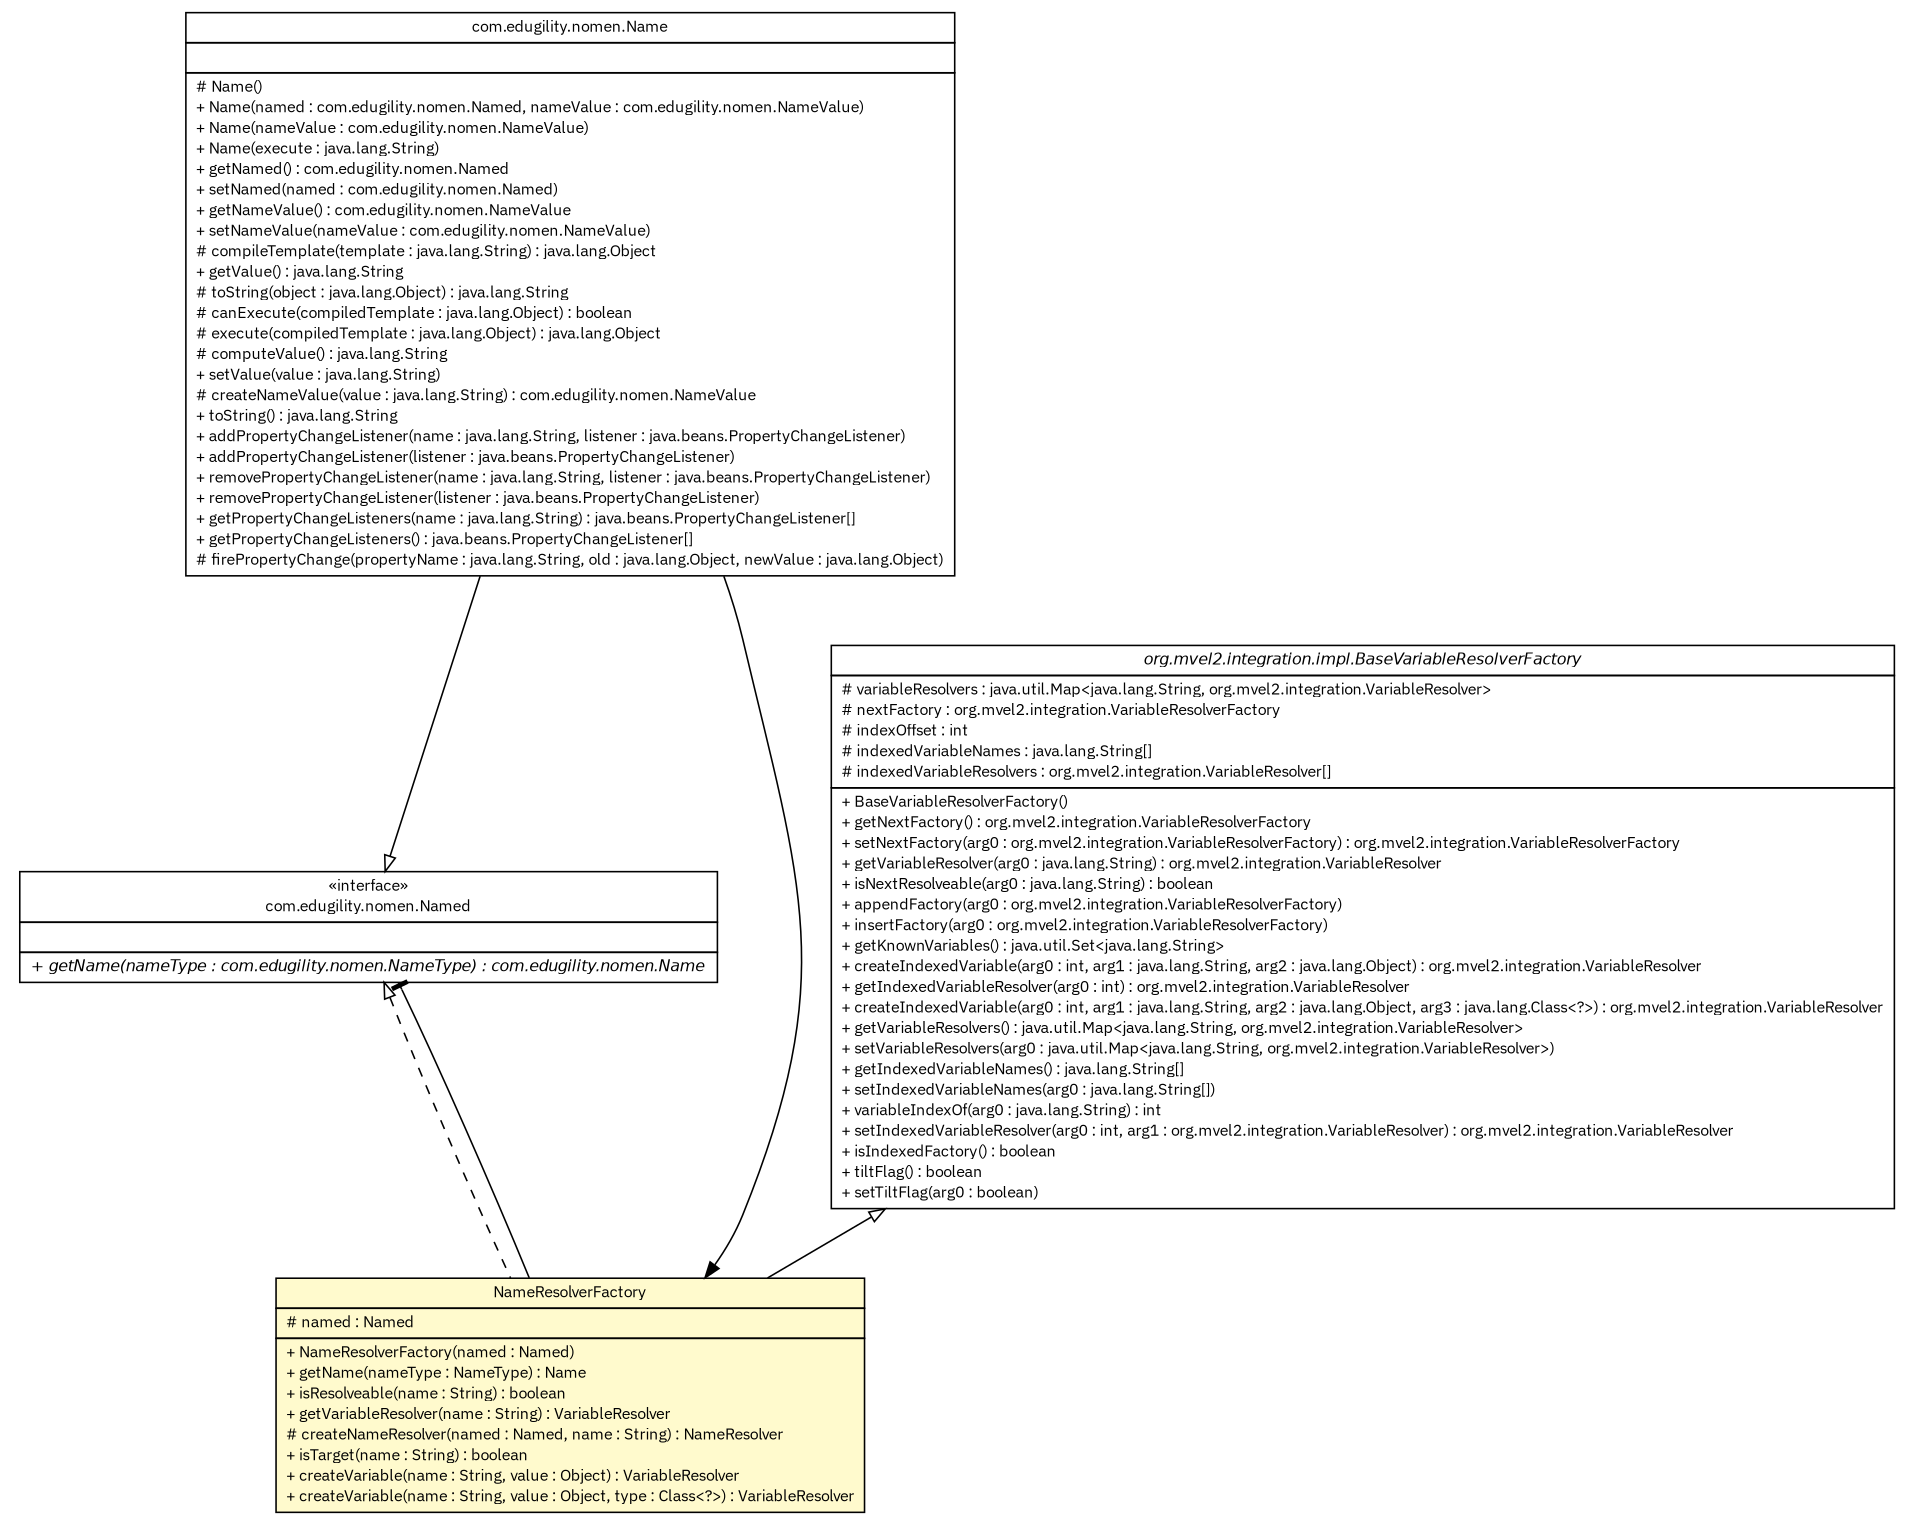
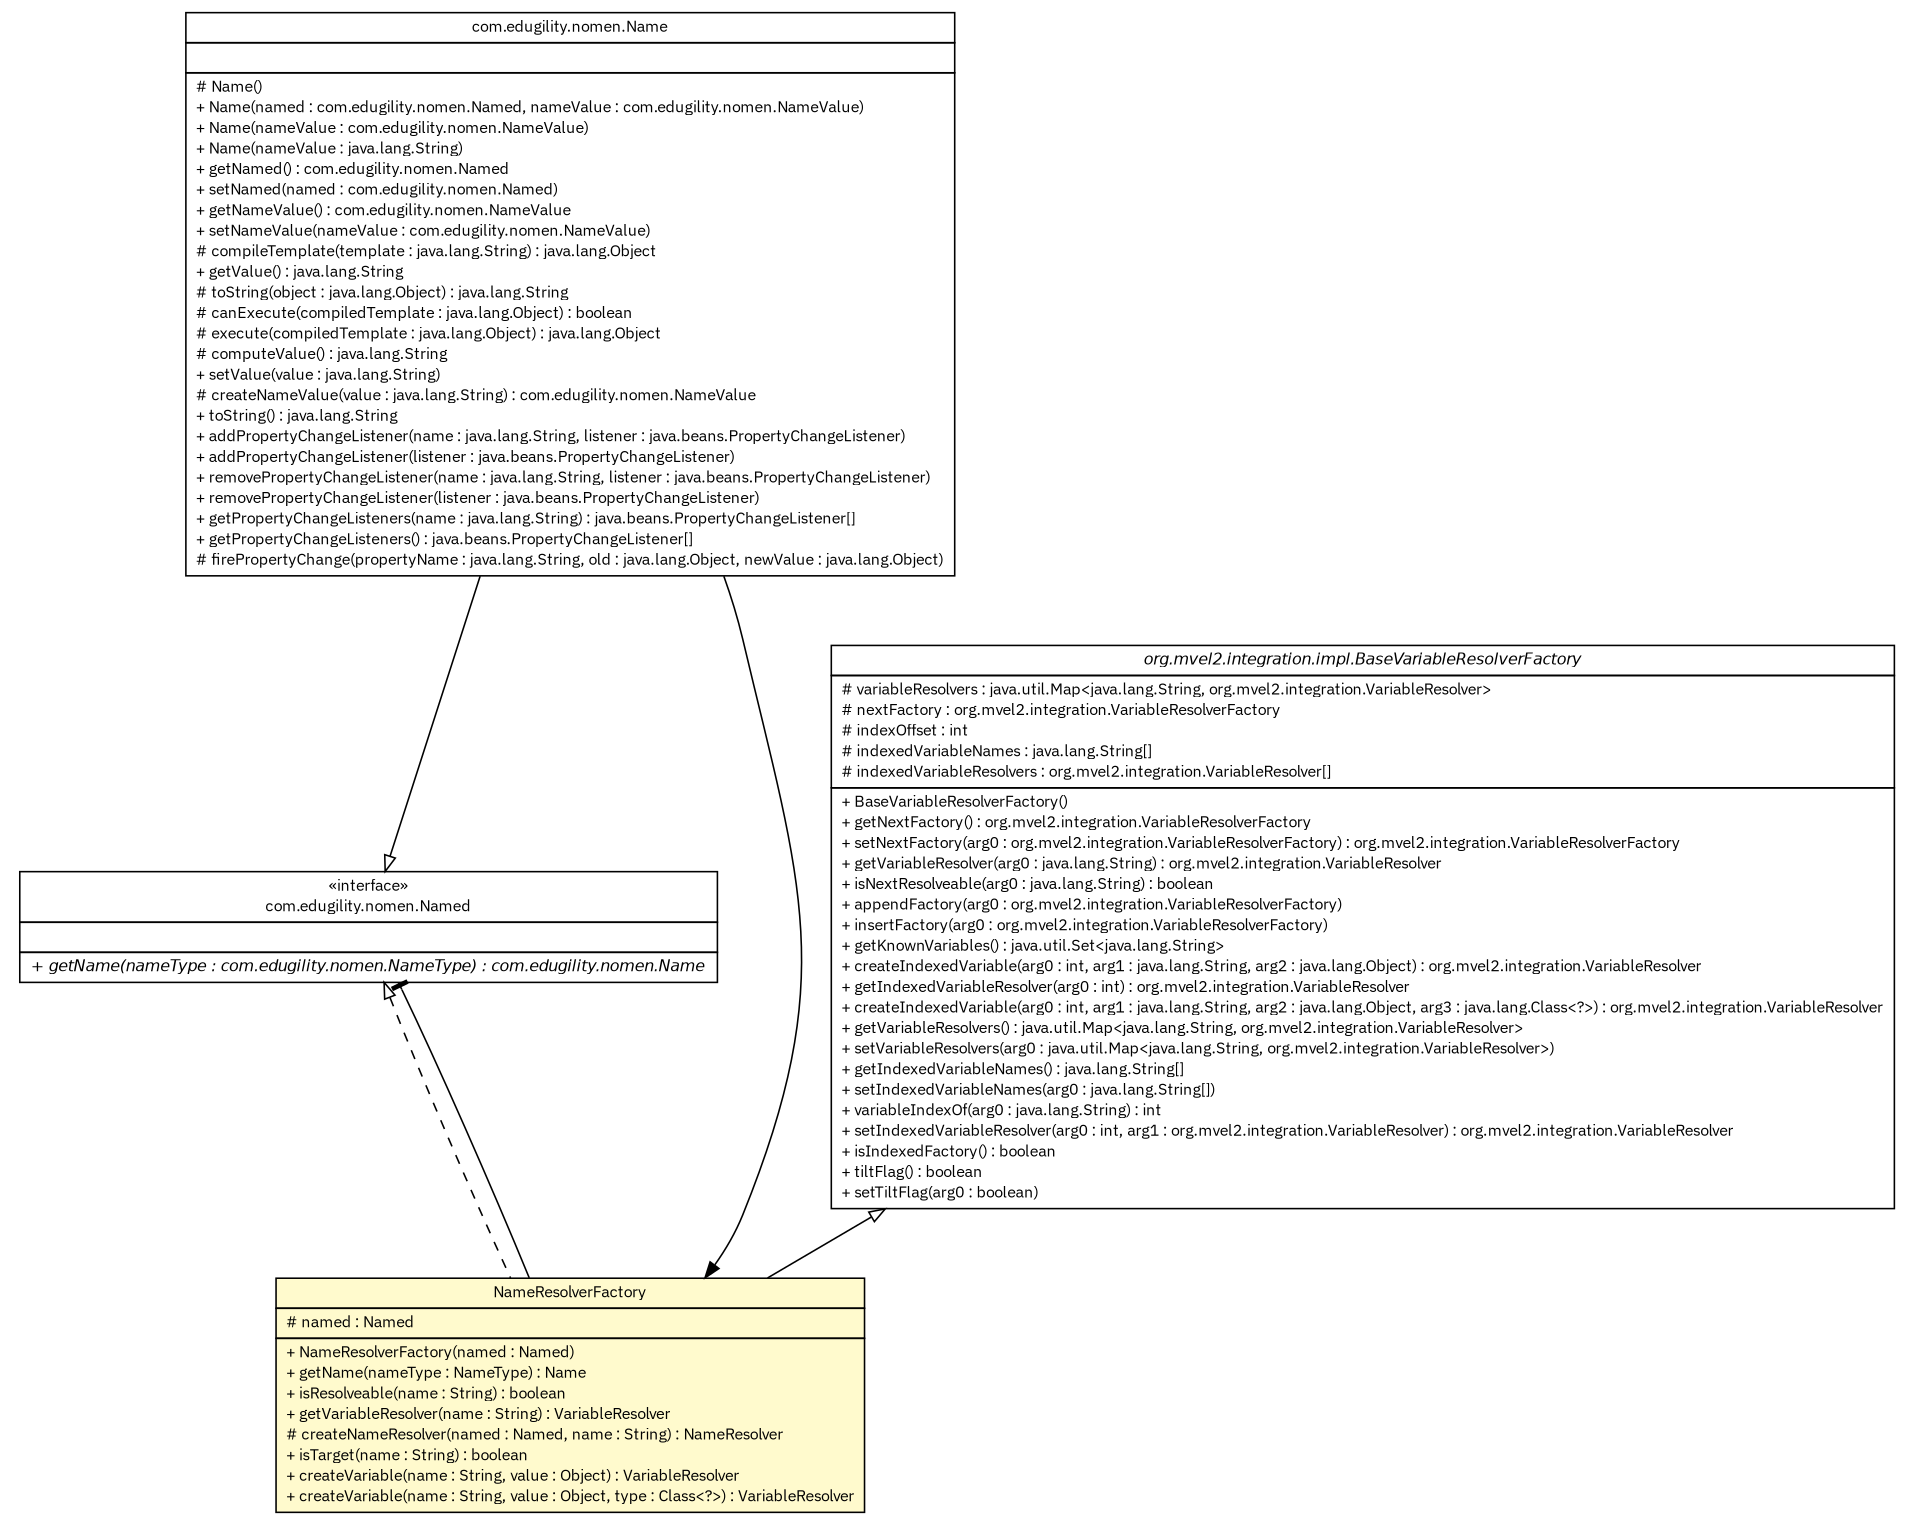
node "com.edugility.nomen.Name": text "+ Name(execute : java.lang.String)" -> "+ Name(nameValue : java.lang.String)"
